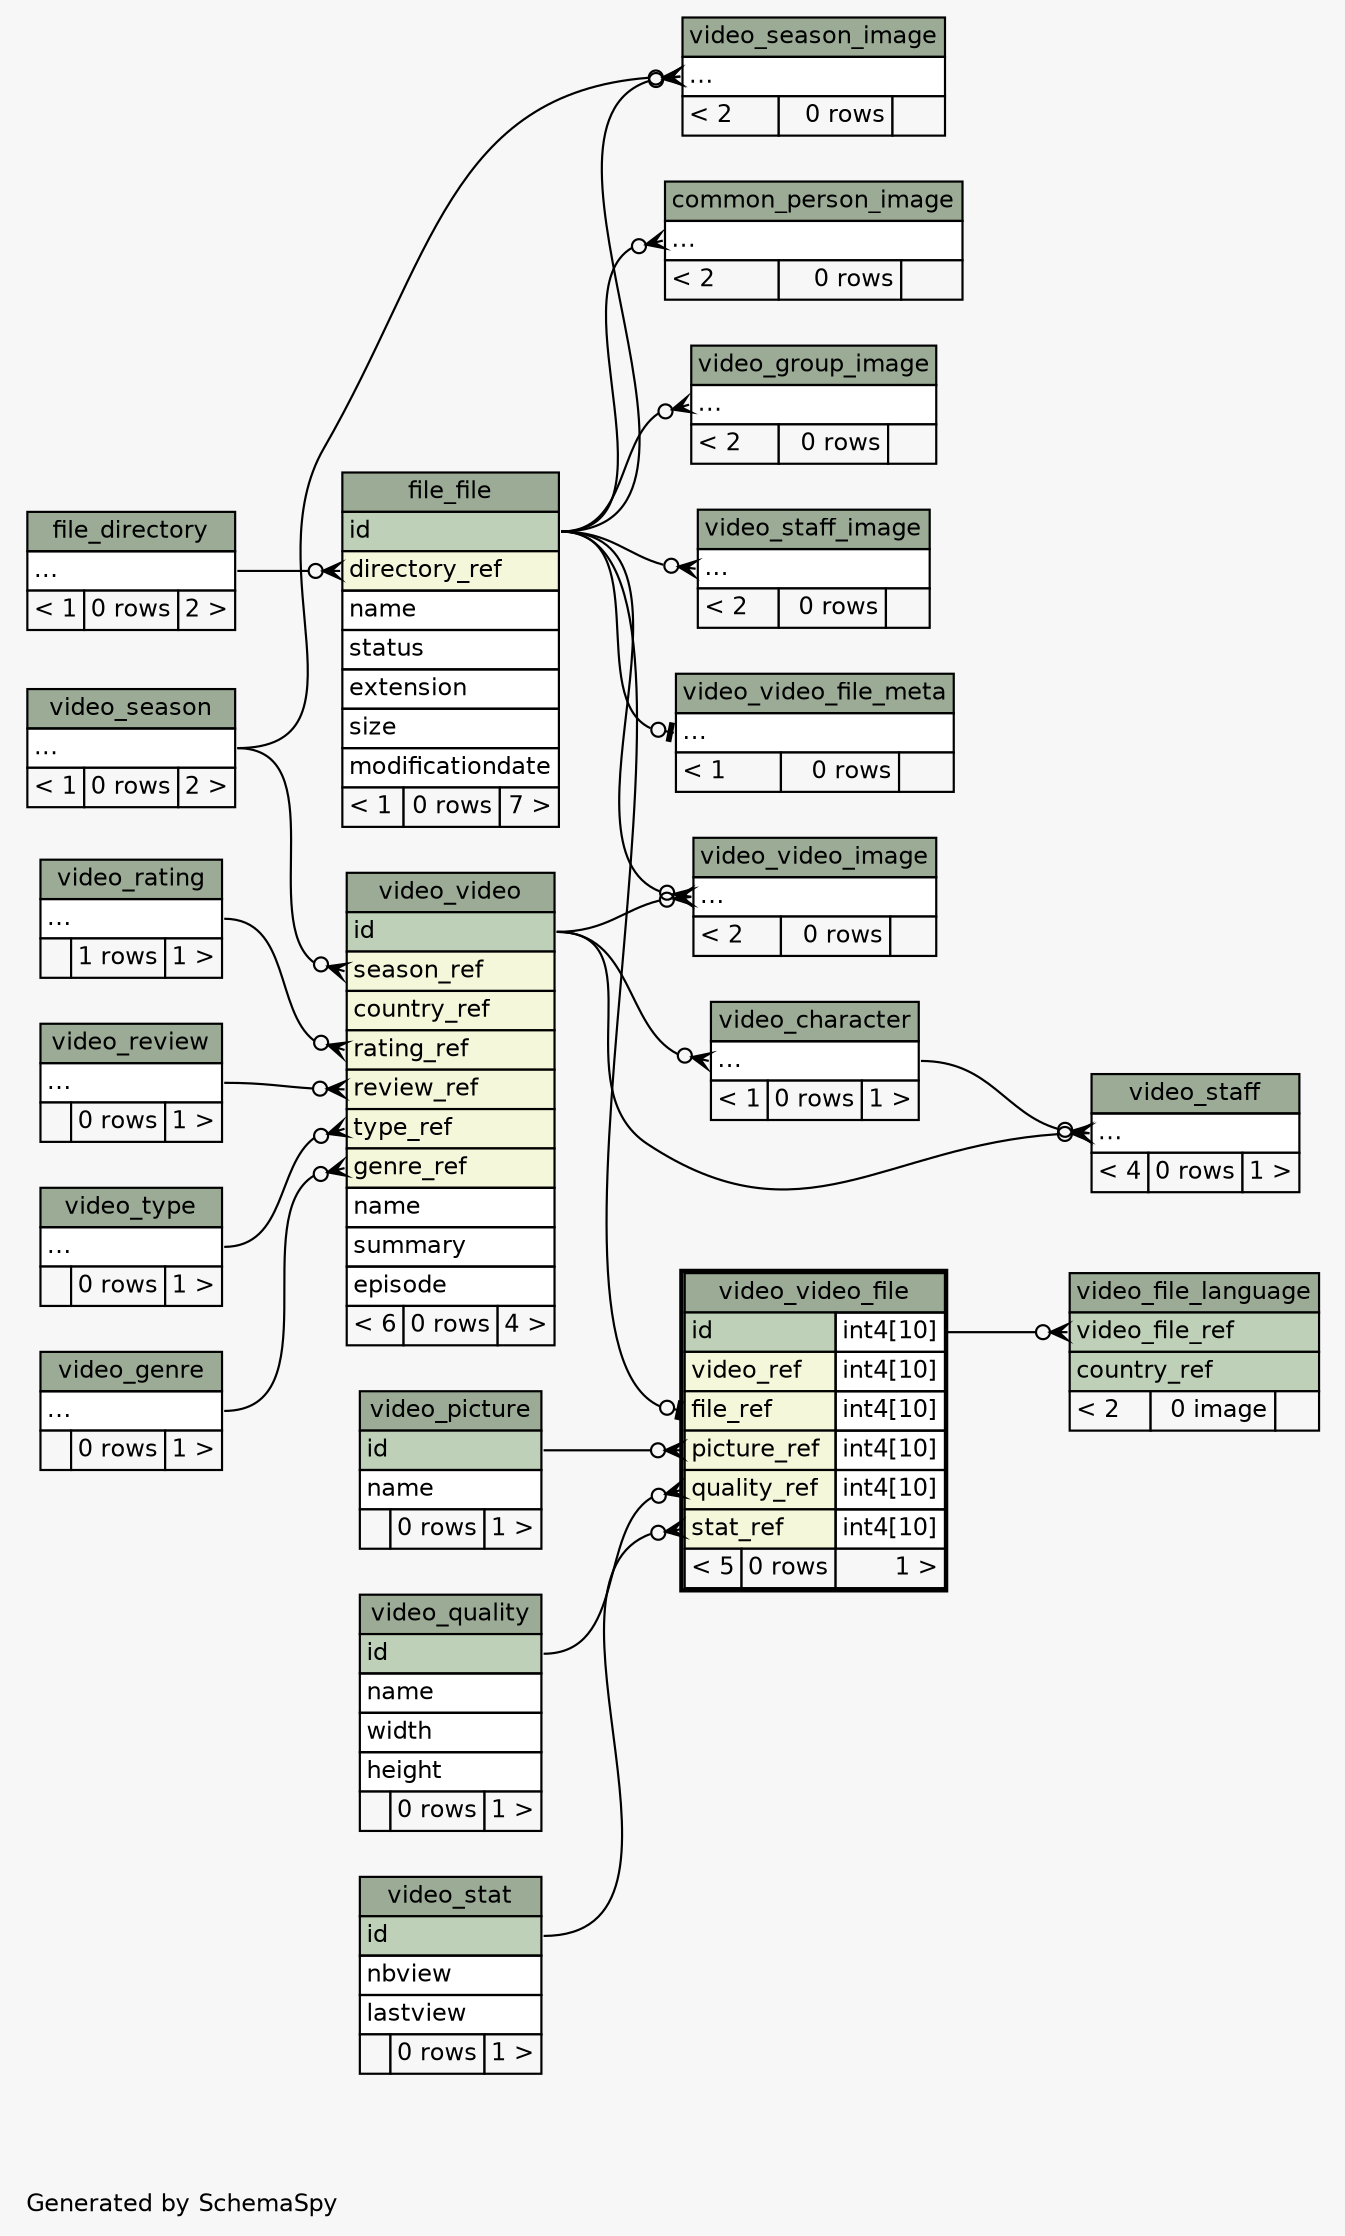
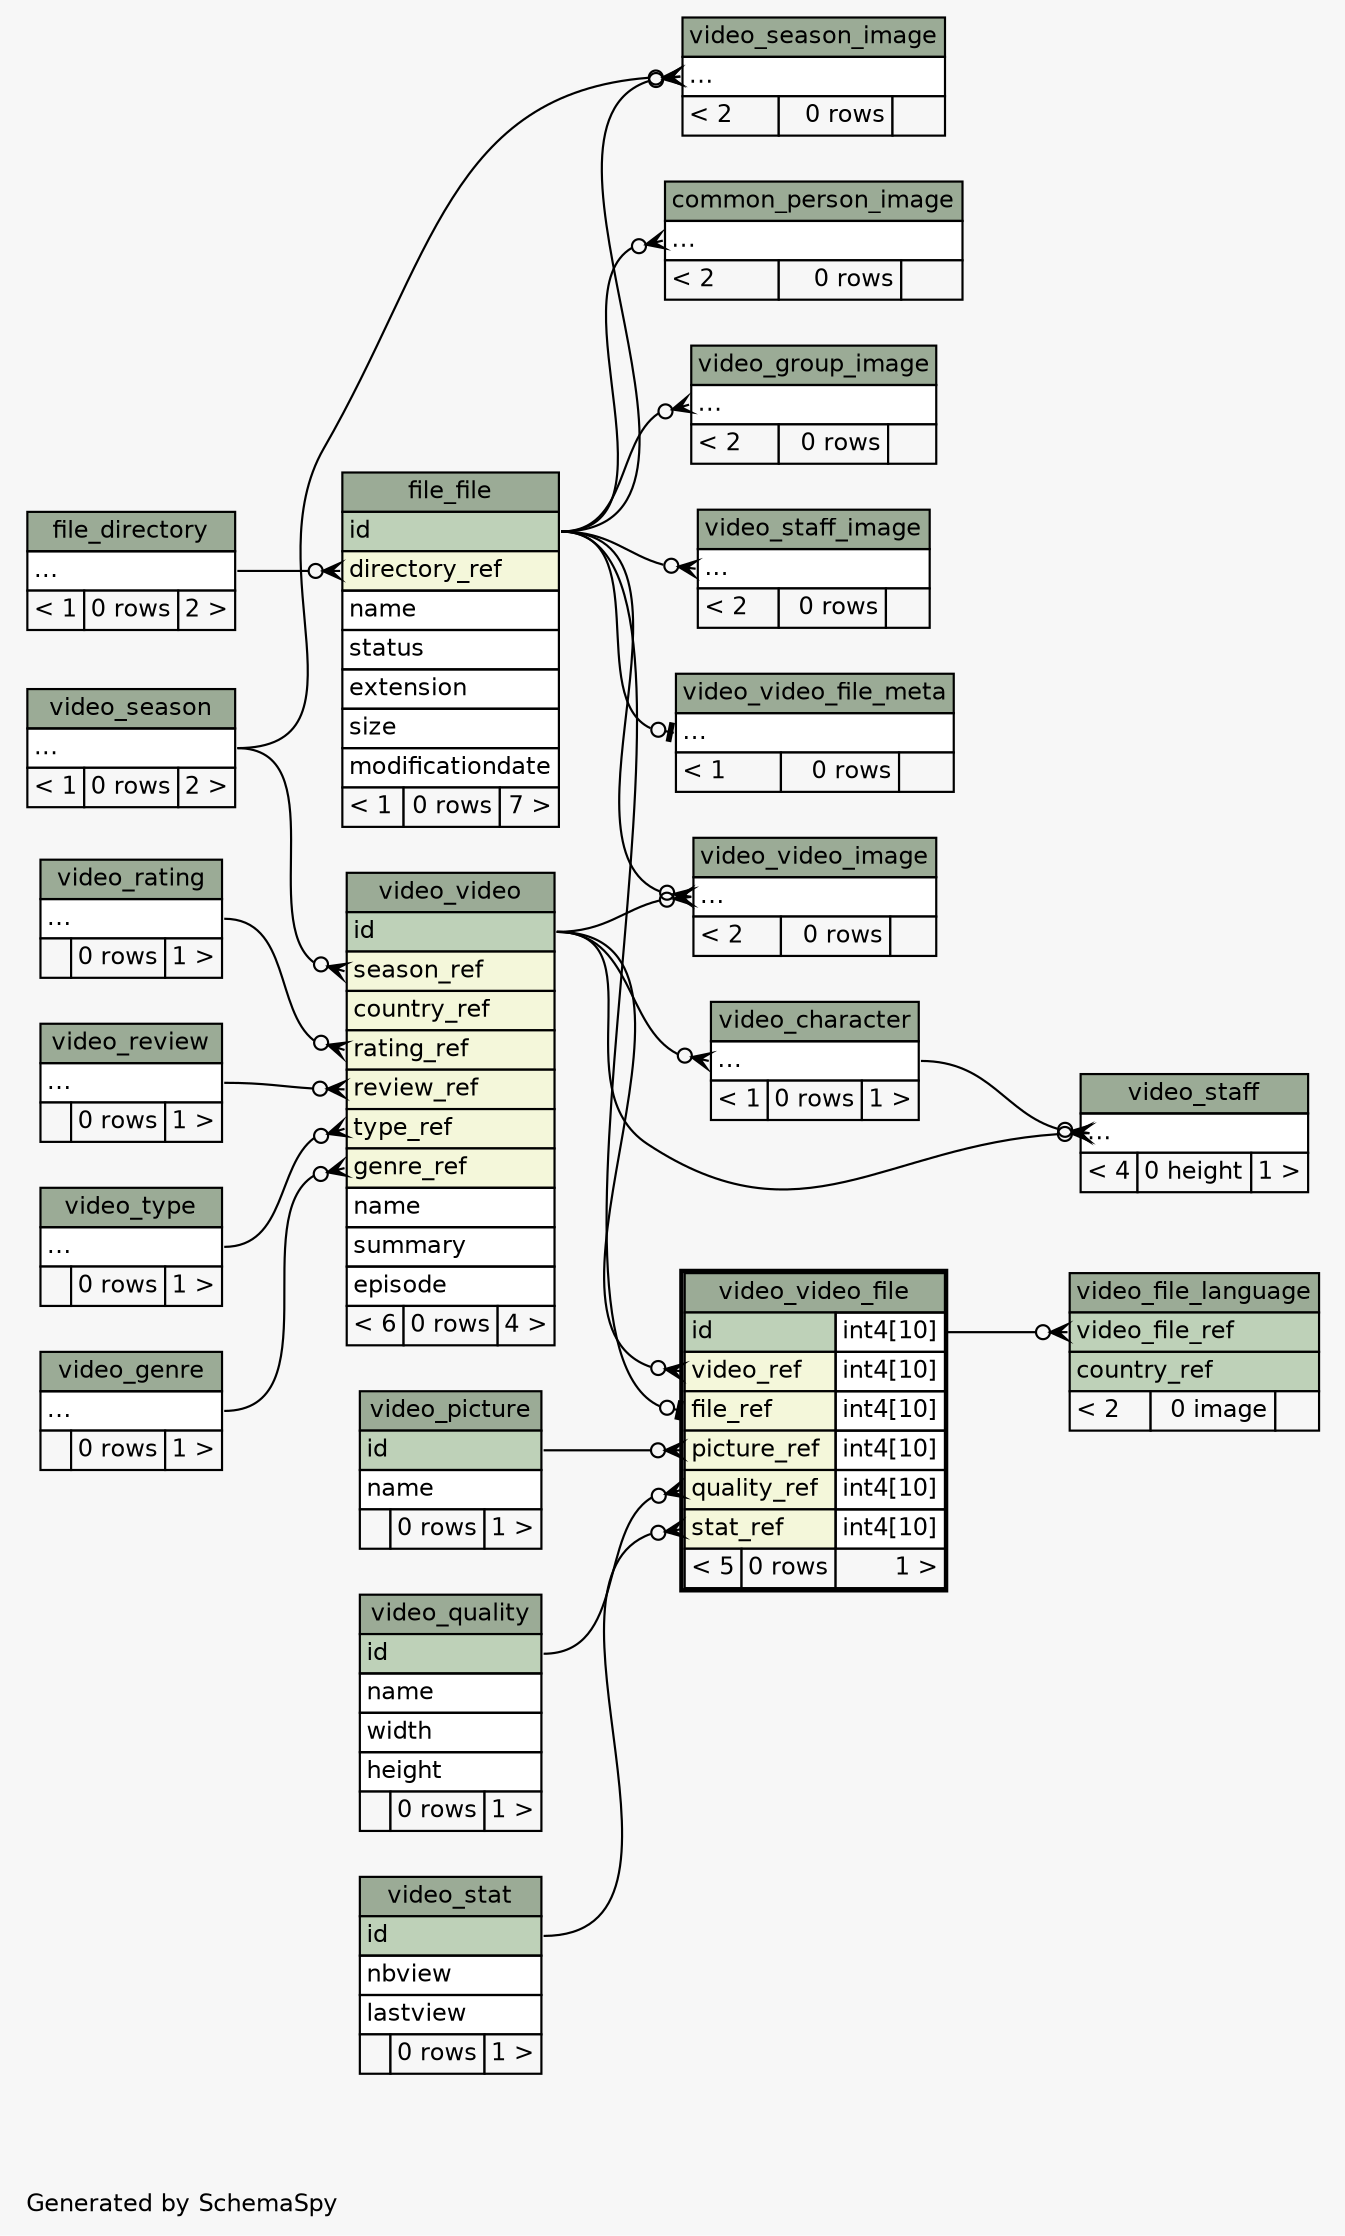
node "video_rating": text "1 rows" -> "0 rows"
edge "video_video" -> "video_video_file": added
node "video_staff": text "0 rows" -> "0 height"
